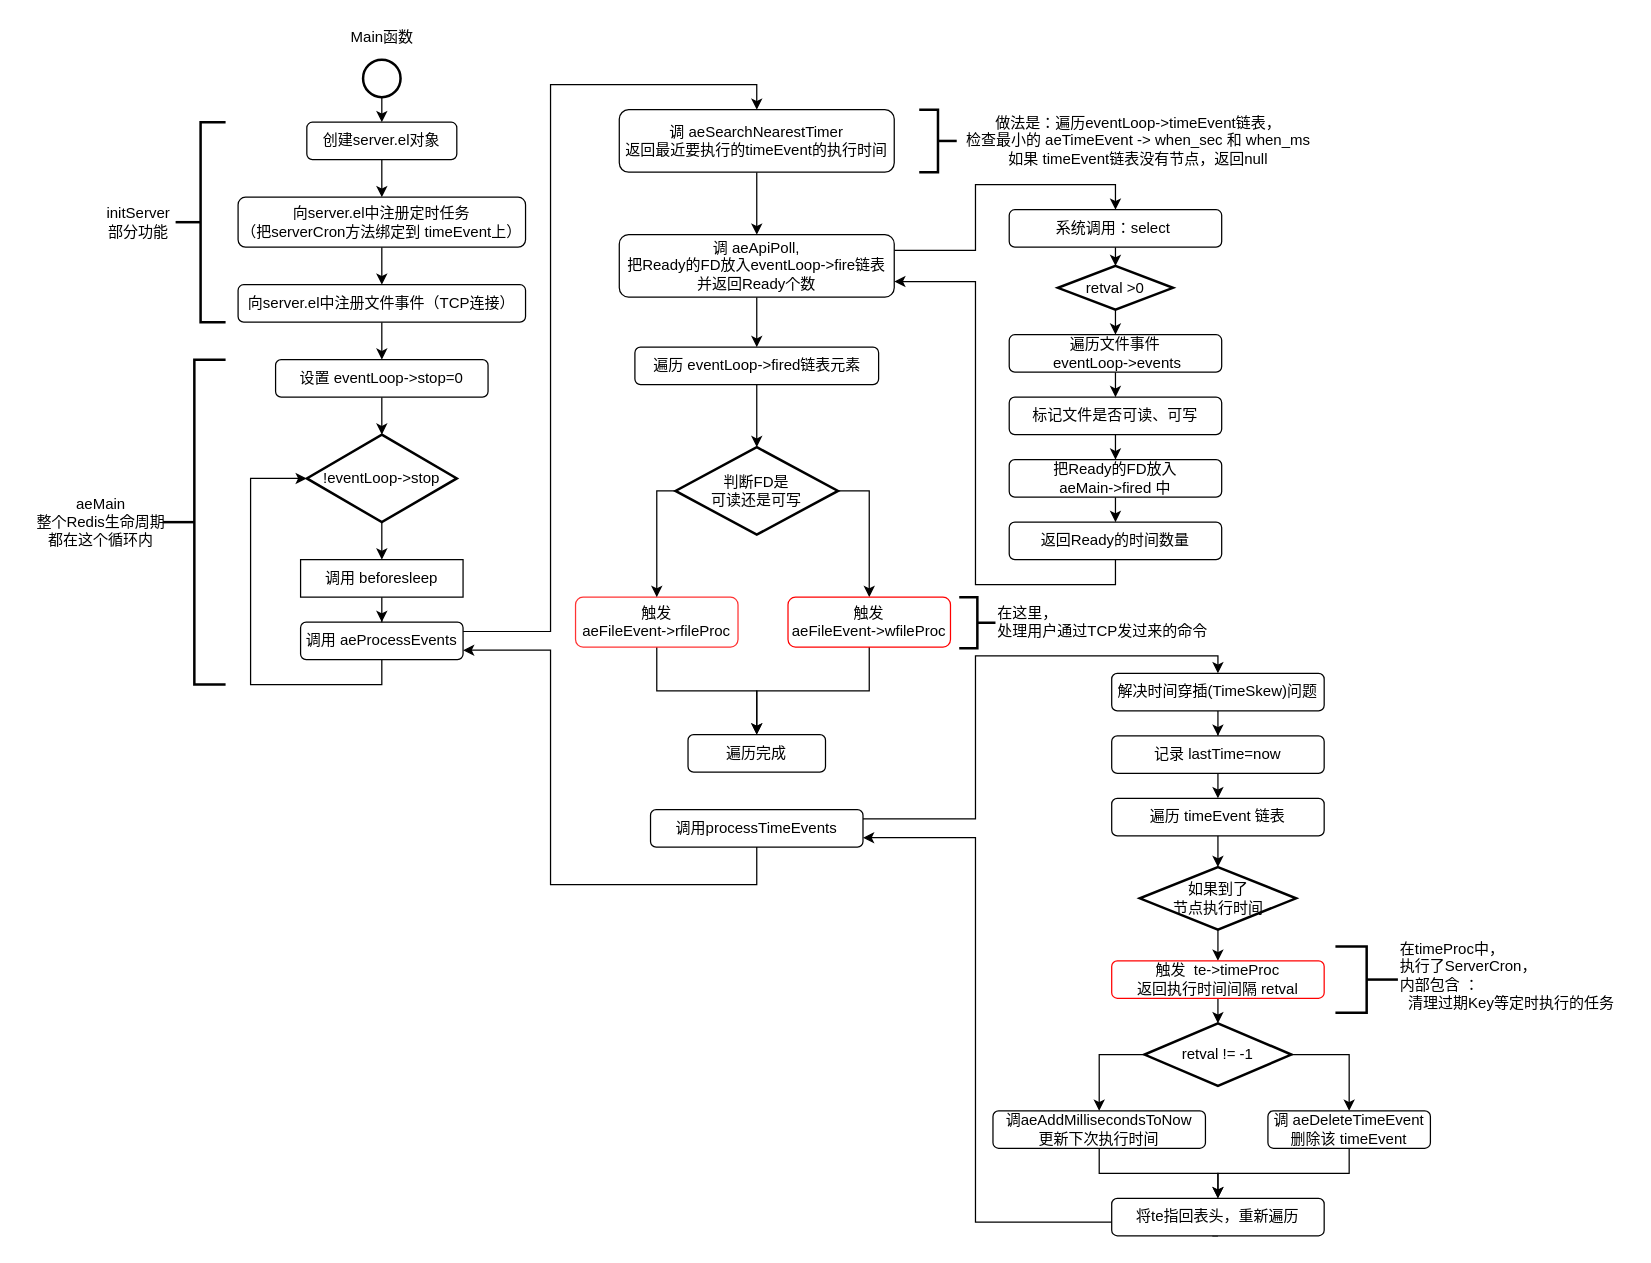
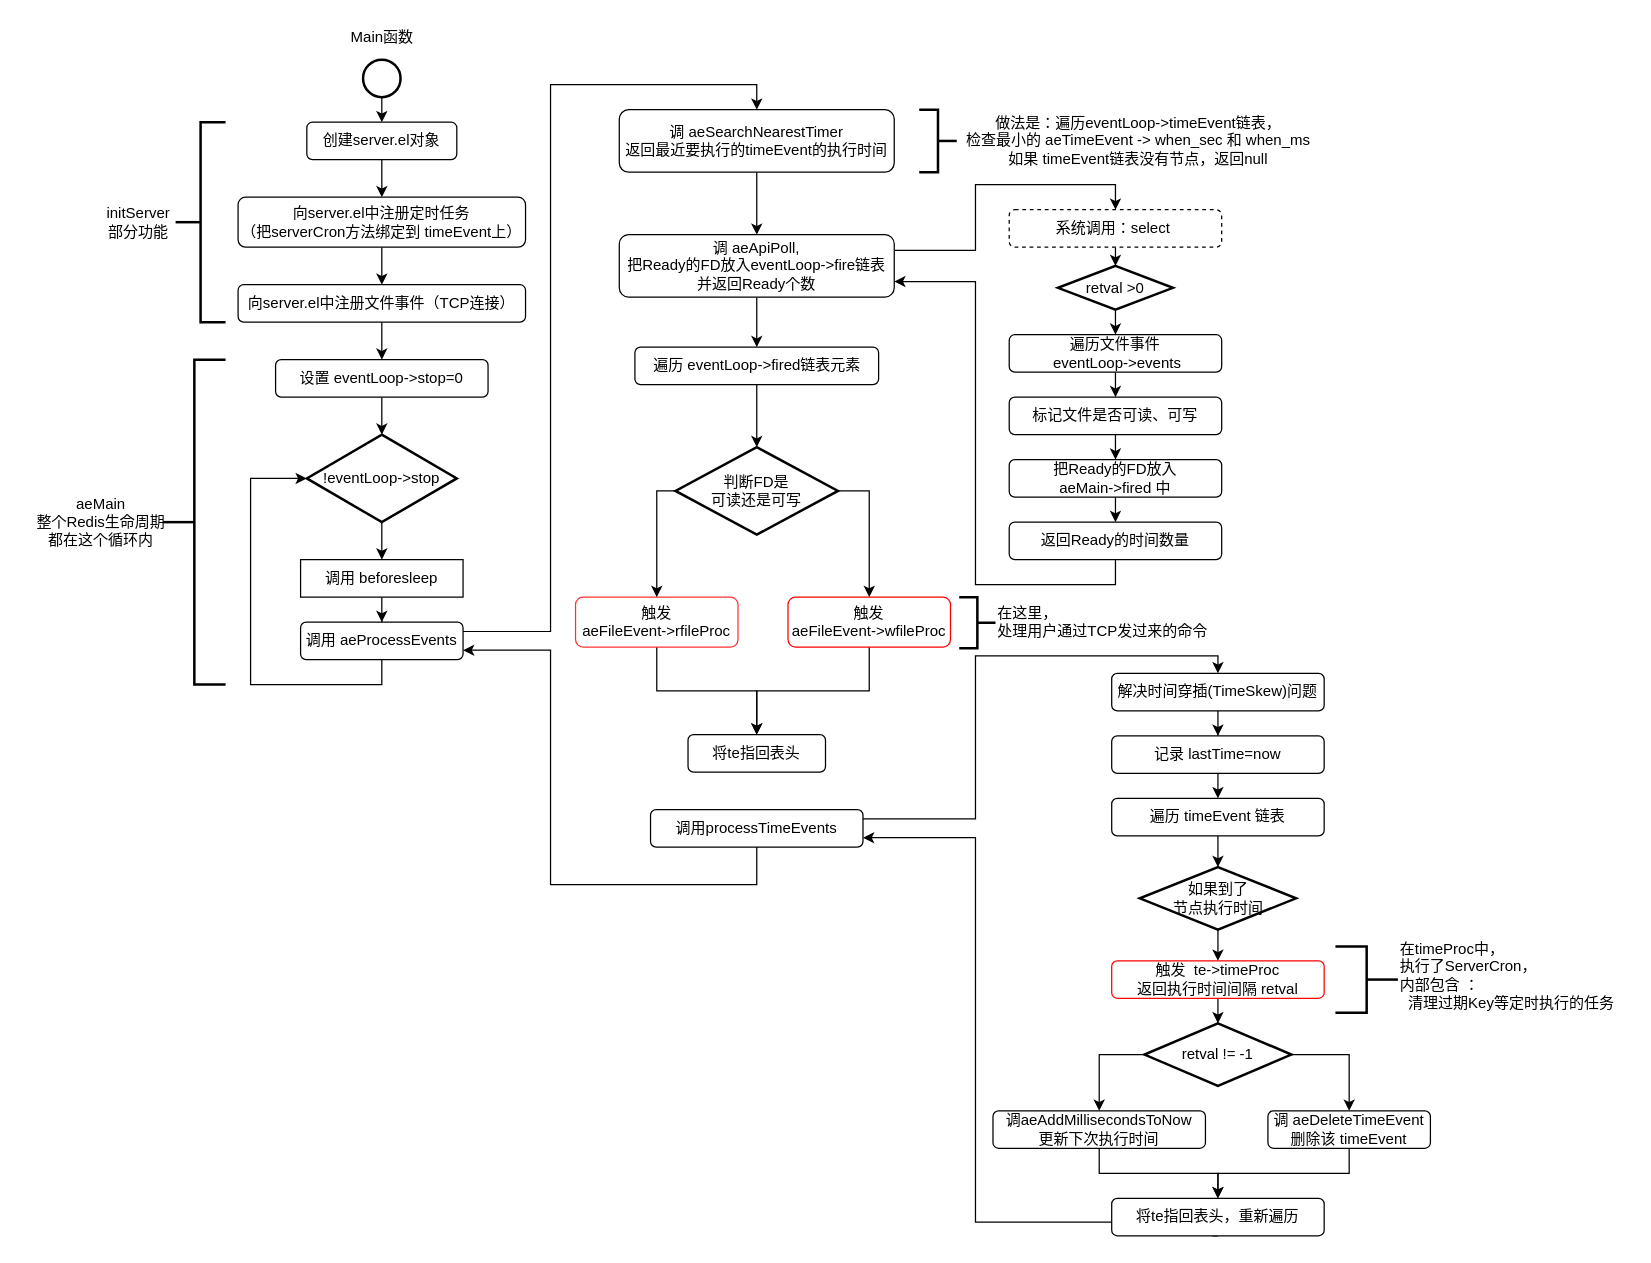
node "系统调用：select": style solid -> dashed
node "遍历完成": label "遍历完成" -> "将te指回表头"
